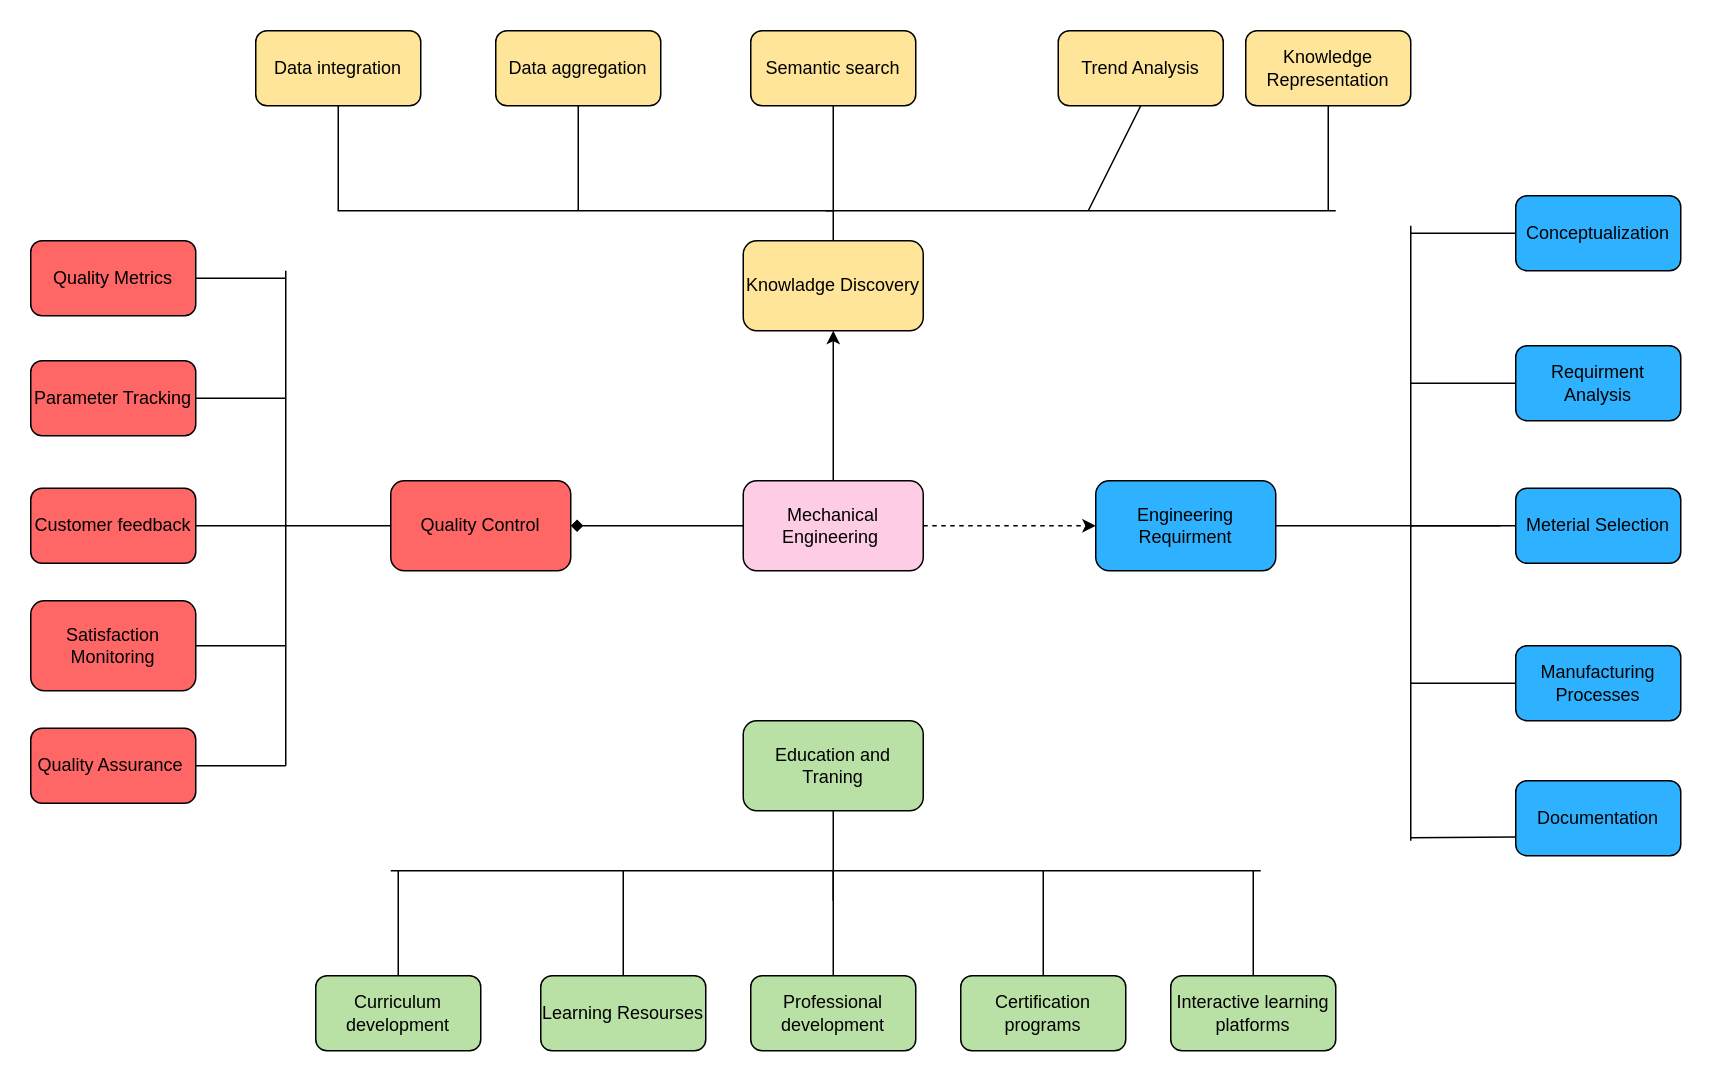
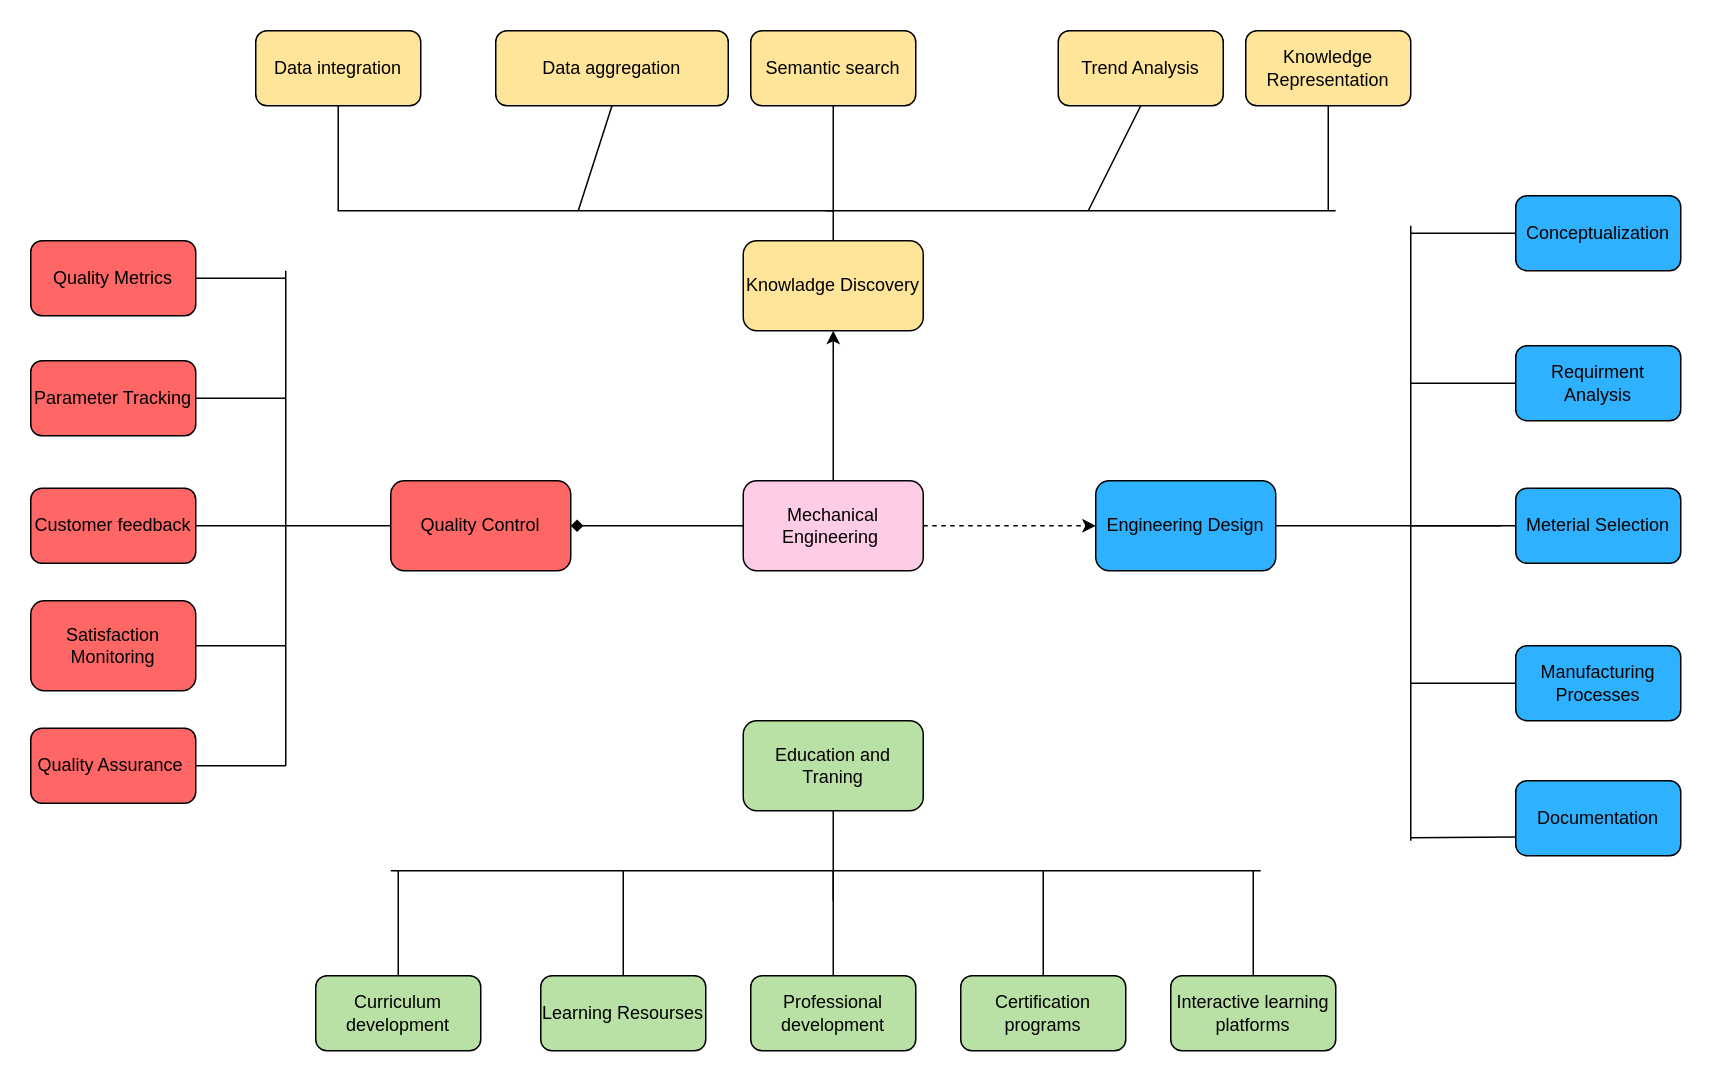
node "Data aggregation": size 165x75 -> 233x75
node "Engineering Requirment": label "Engineering Requirment" -> "Engineering Design"
